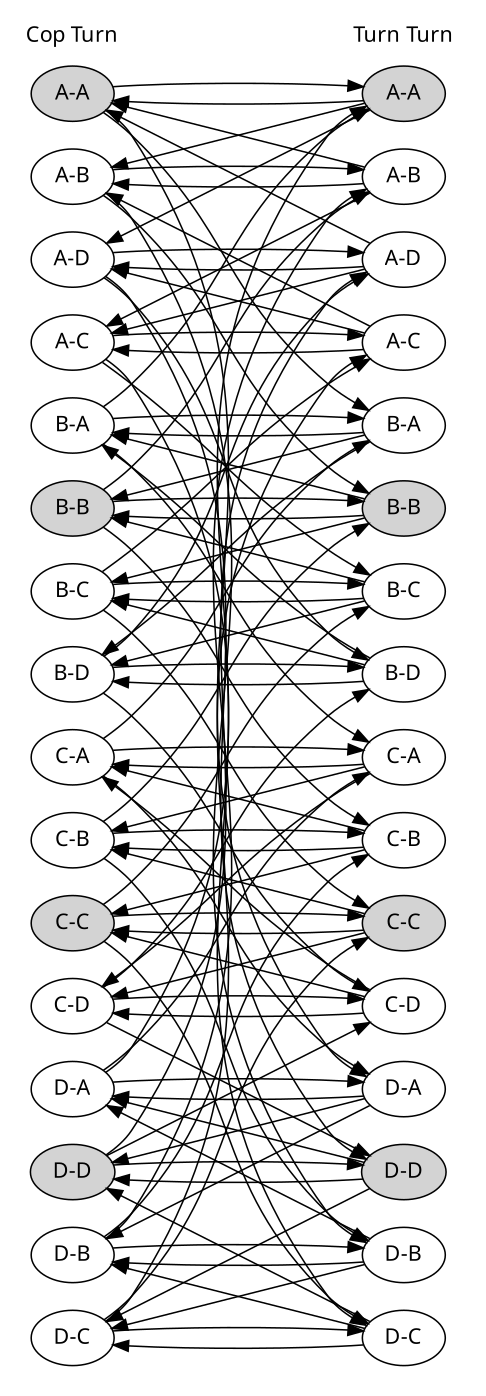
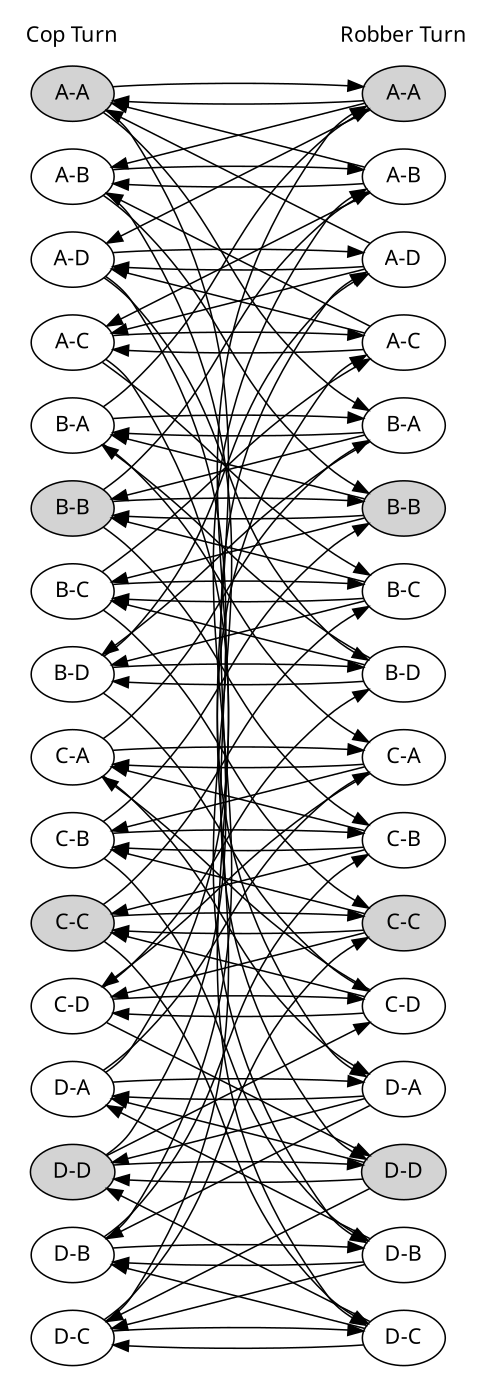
cluster "Turn Turn": label "Turn Turn" -> "Robber Turn"
